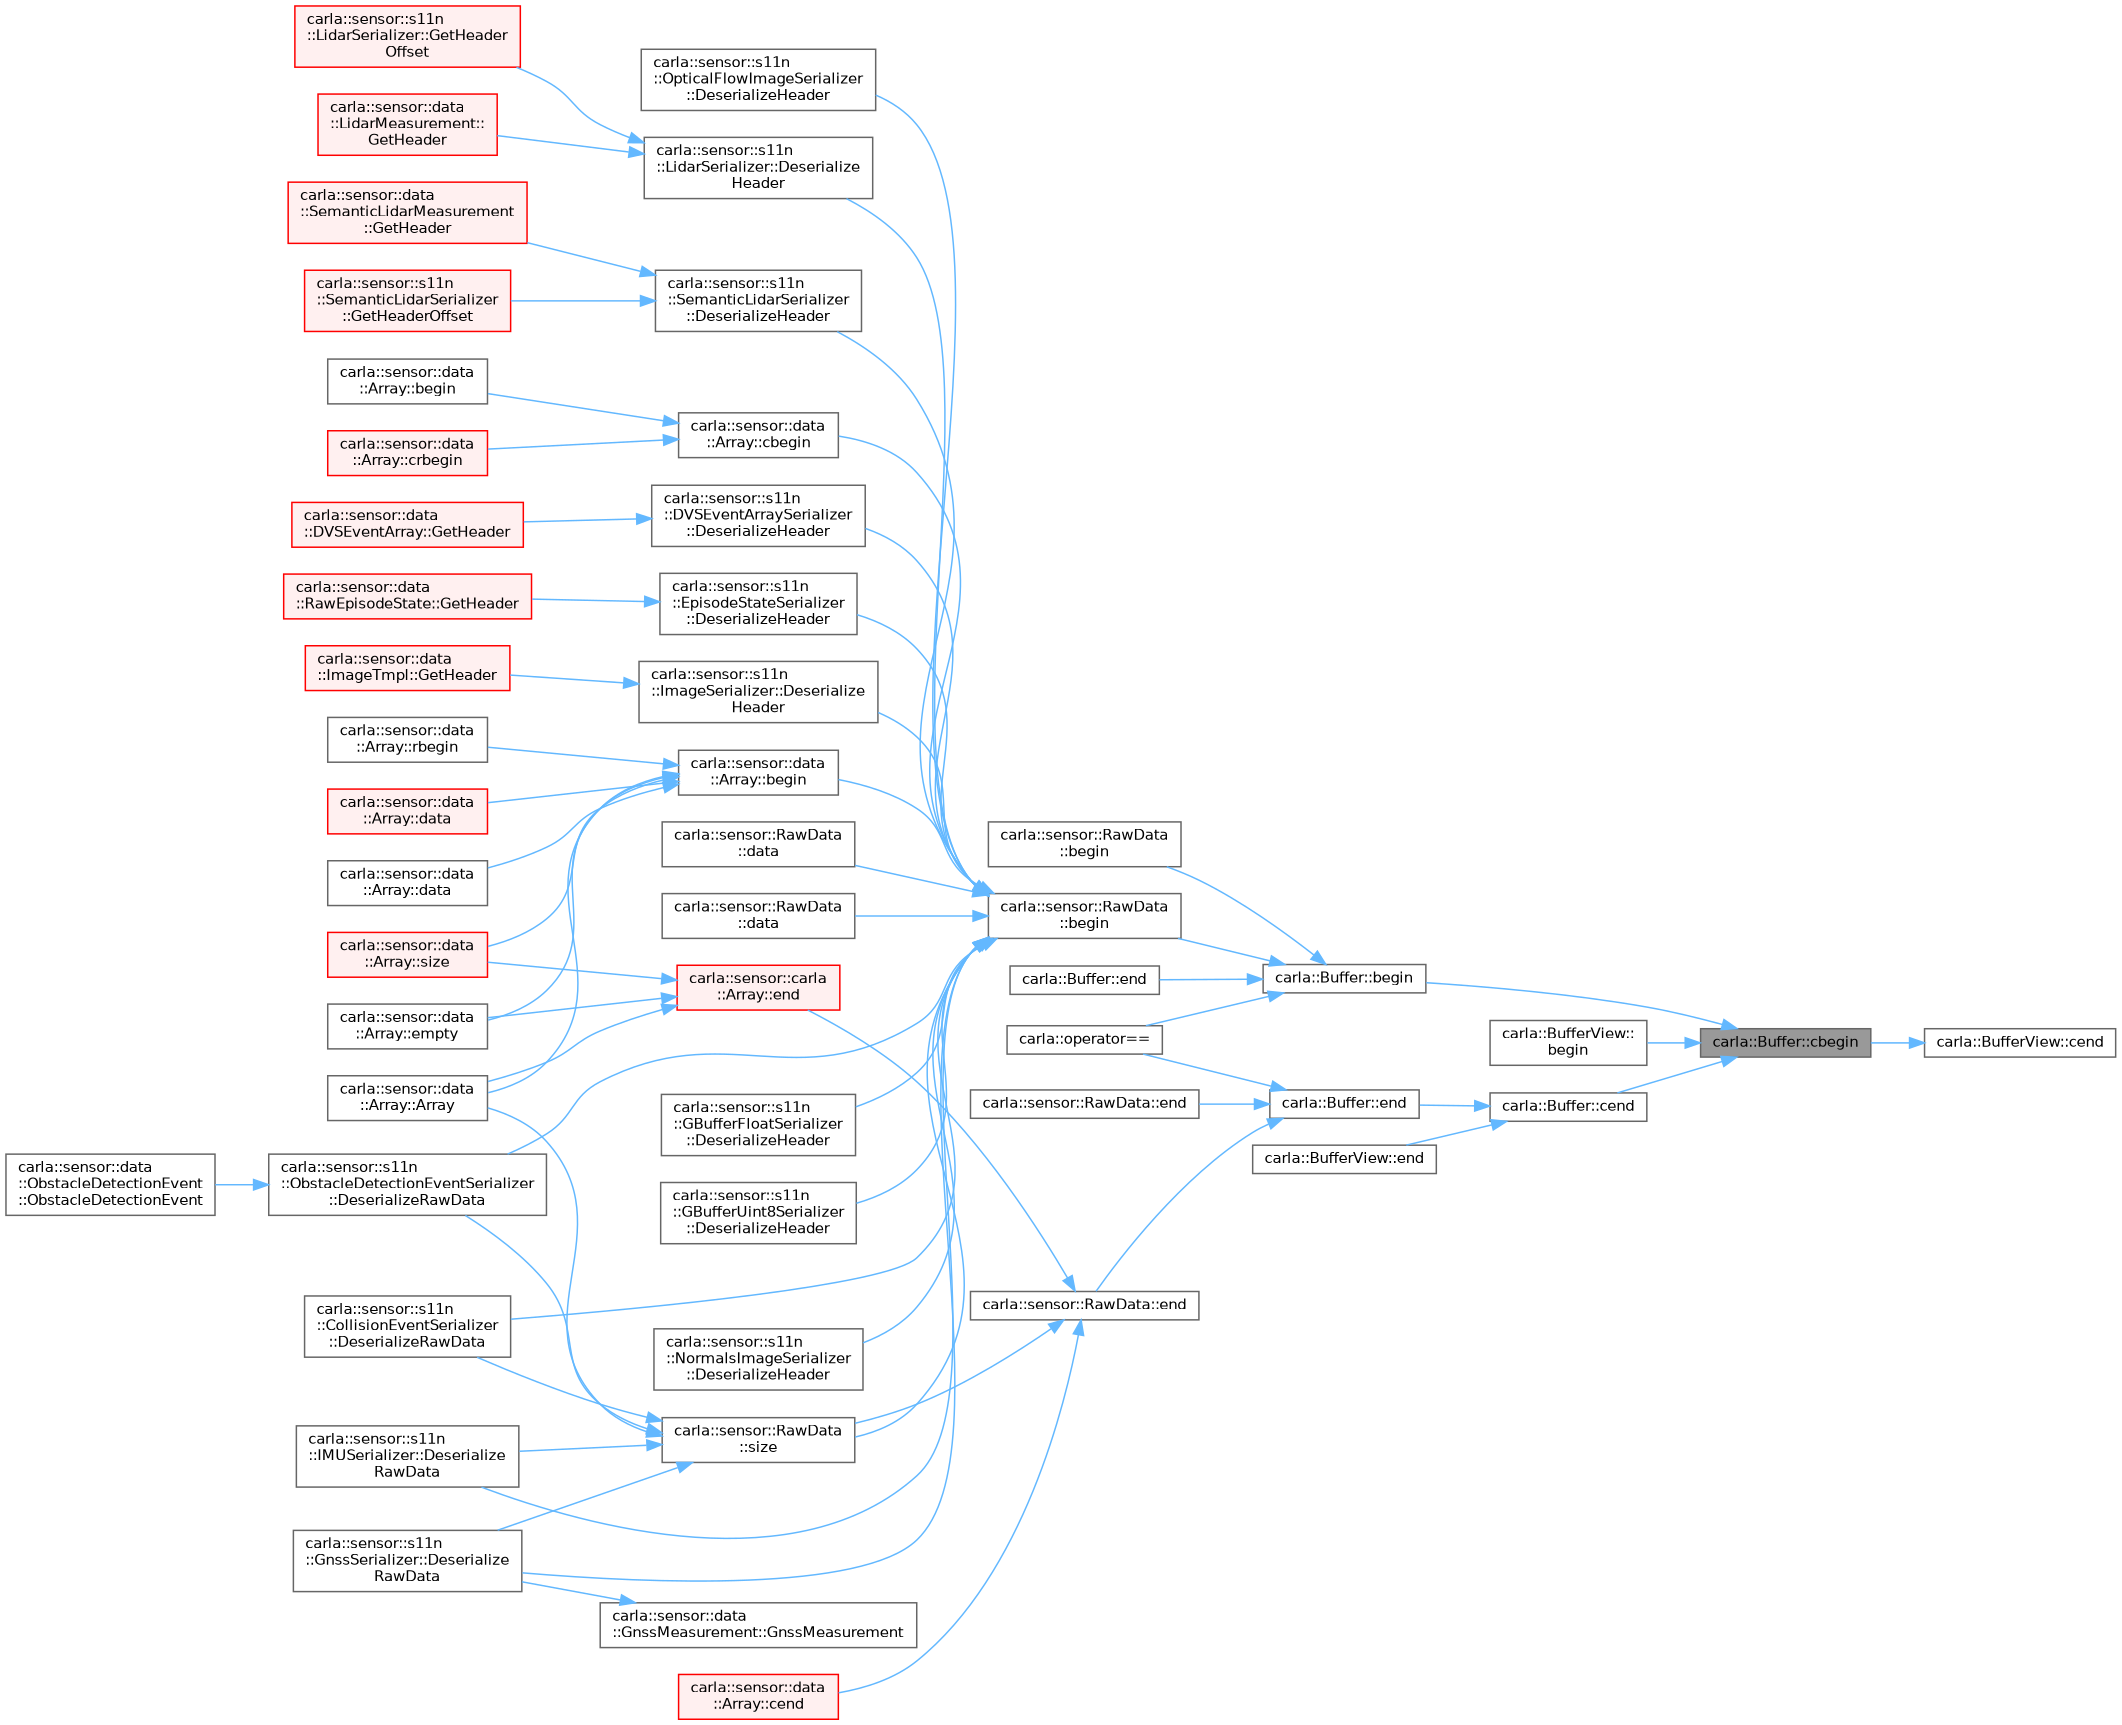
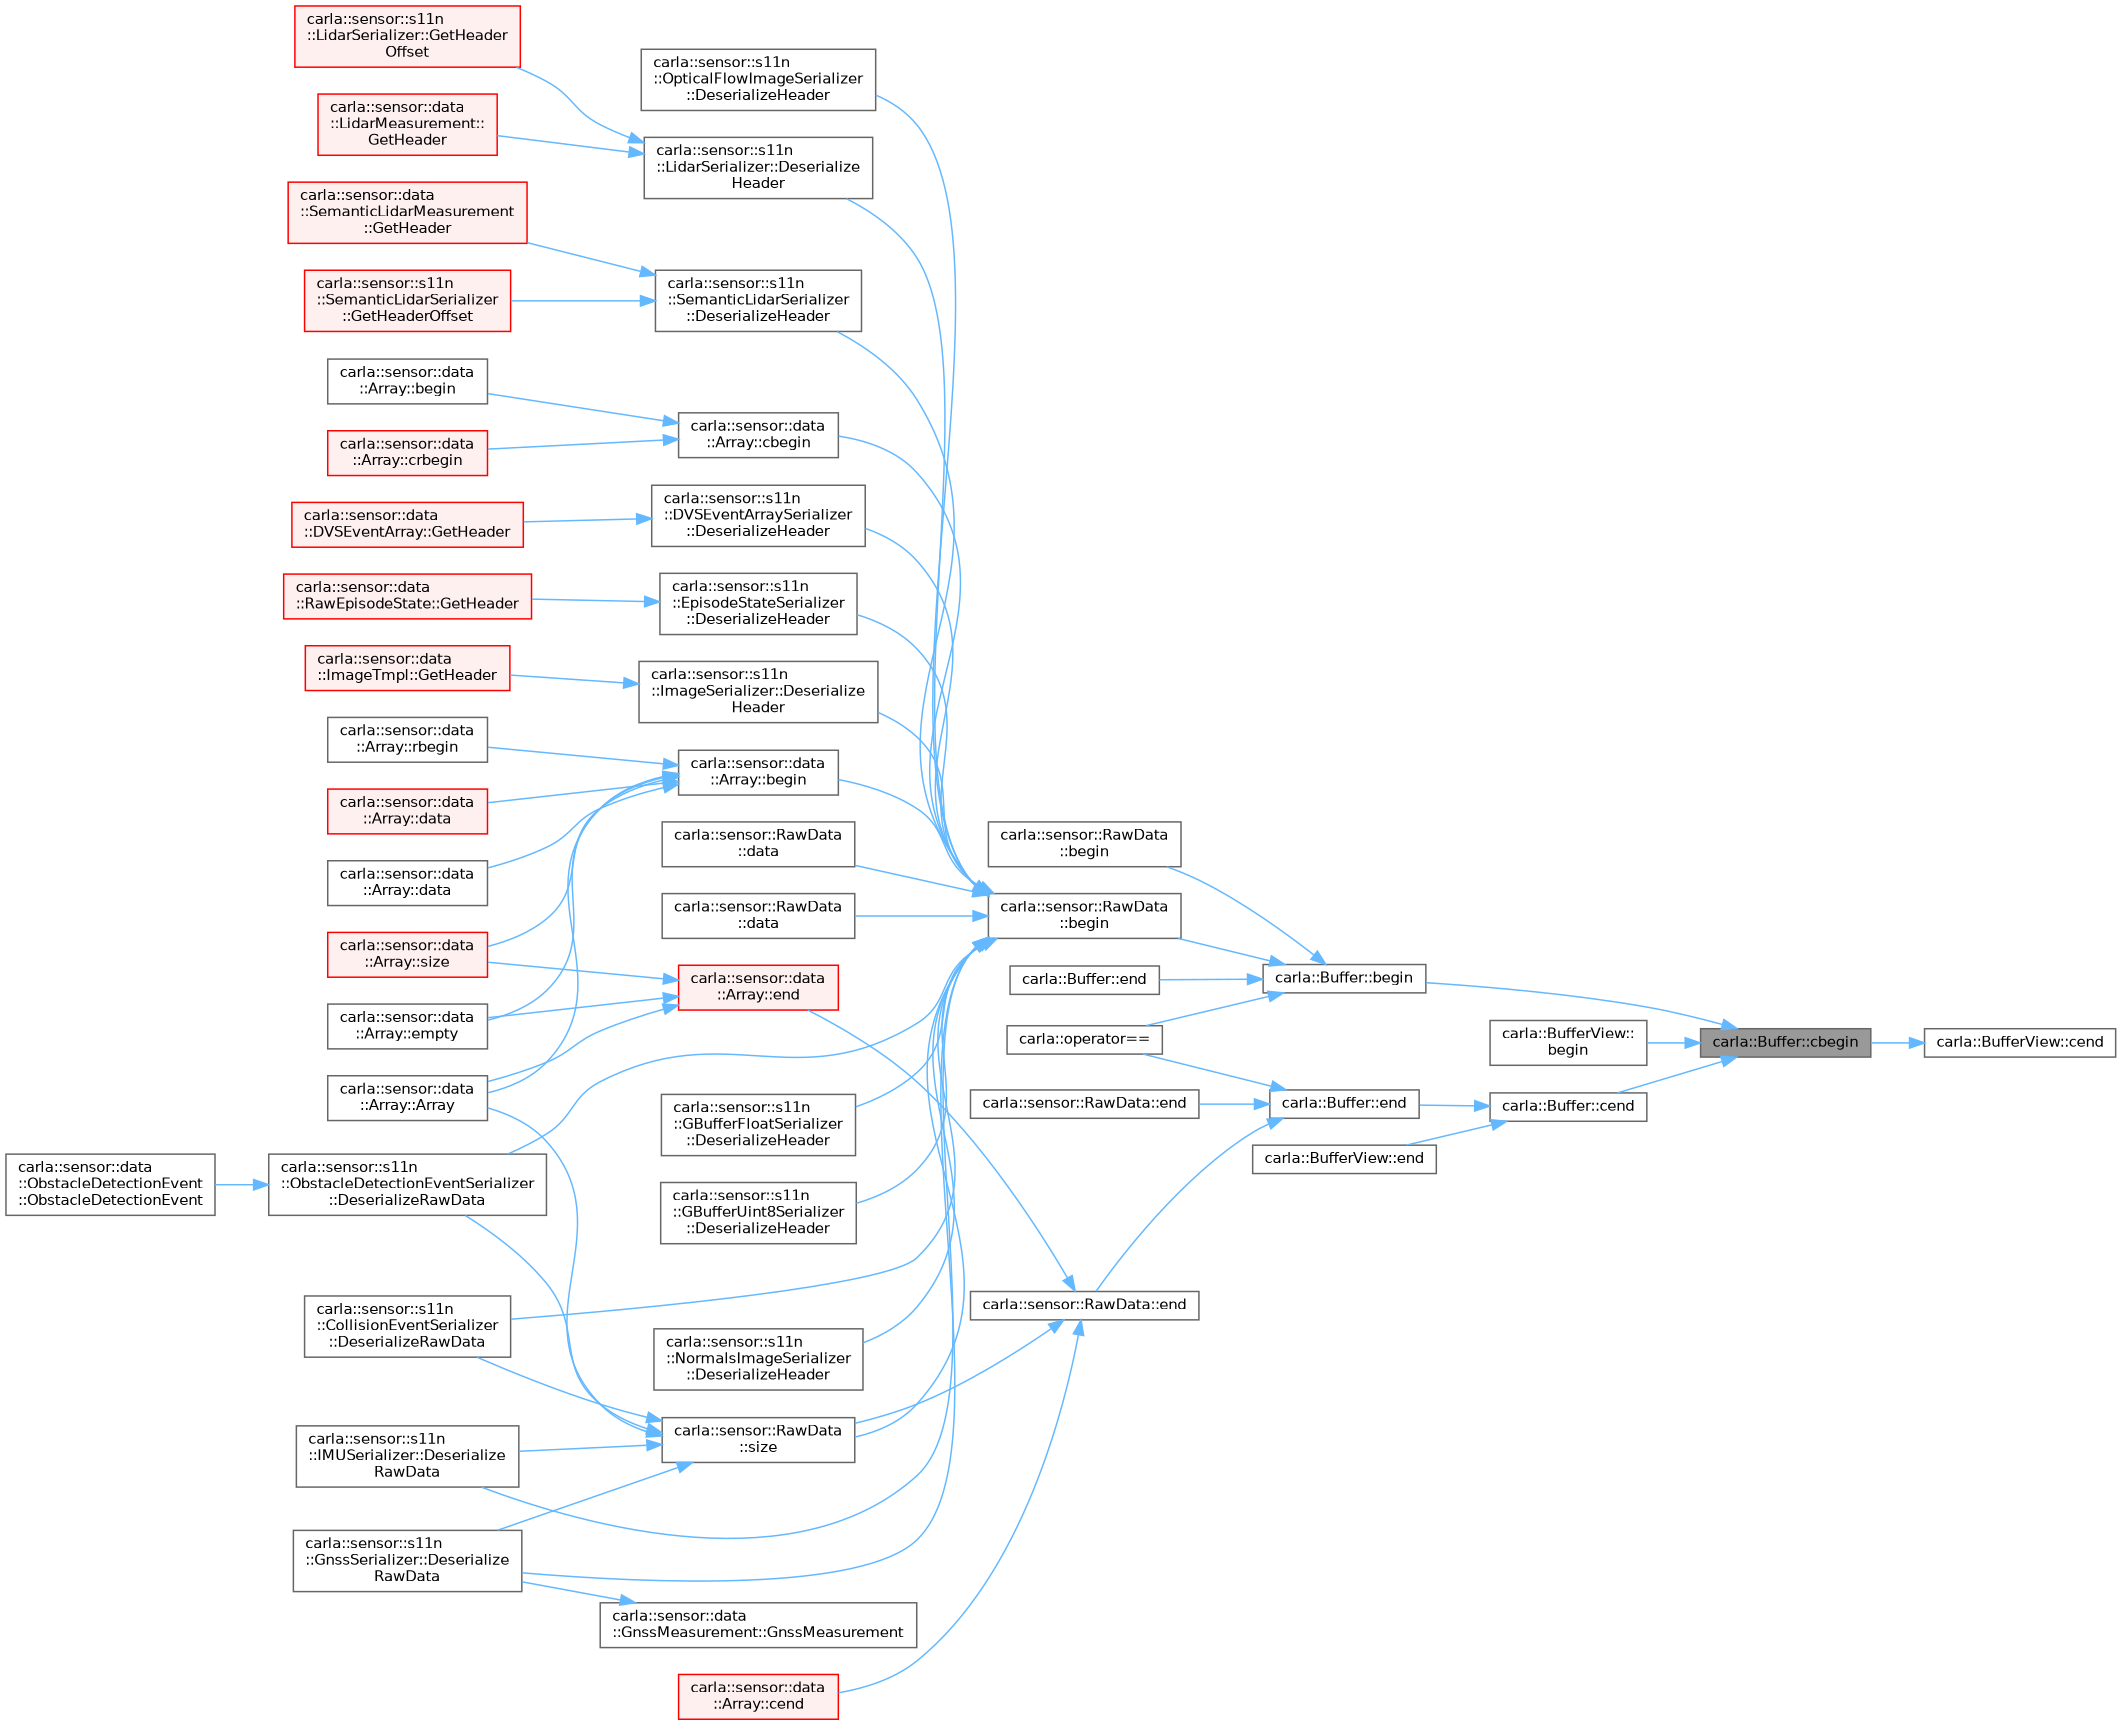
node "carla::sensor::carla ::Array::end": label "carla::sensor::carla ::Array::end" -> "carla::sensor::data ::Array::end"
